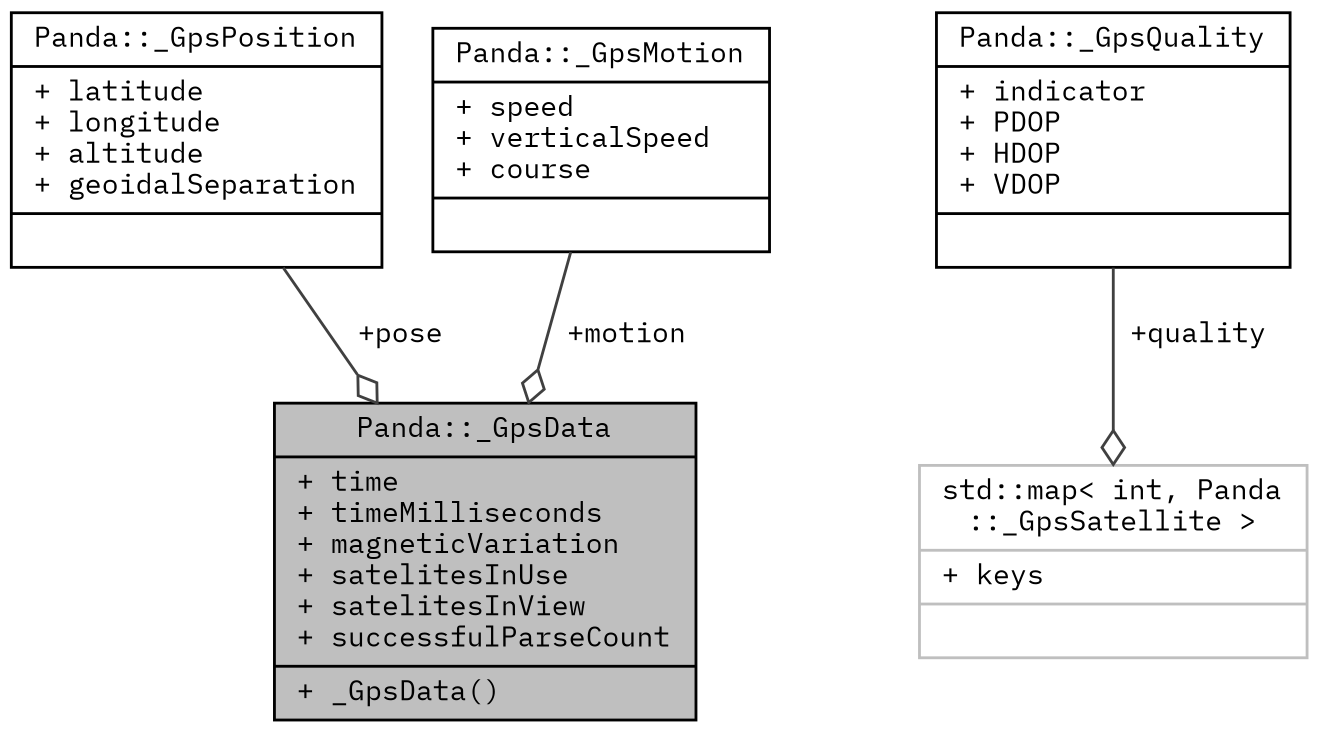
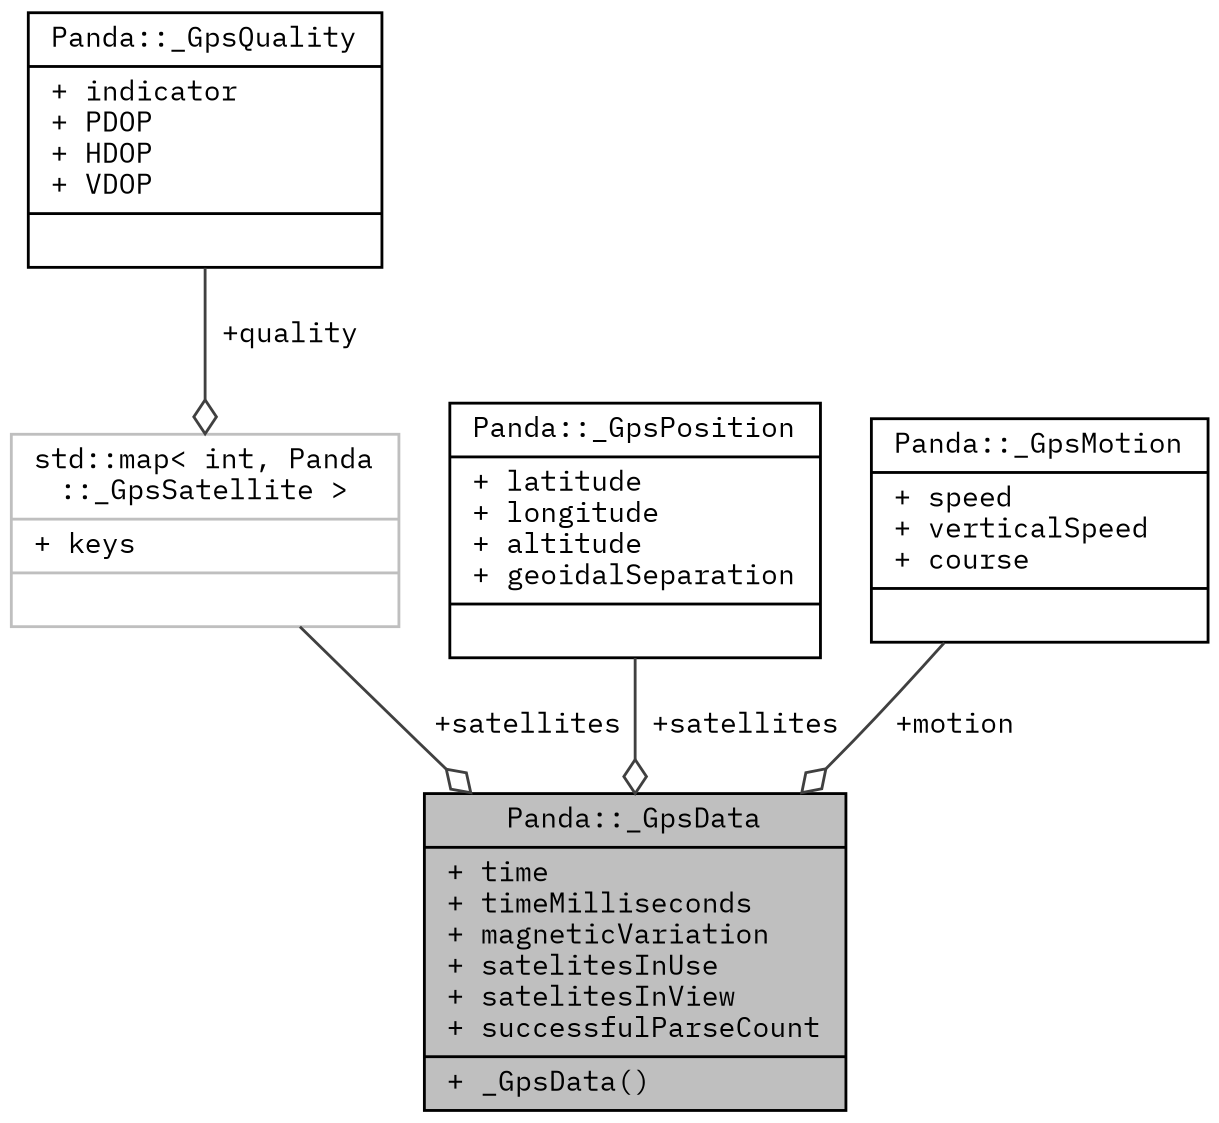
edge "Panda::_GpsPosition" -> "Panda::_GpsData": label " +pose" -> " +satellites"
edge "std::map< int, Panda" -> "Panda::_GpsData": added, label "+satellites"
